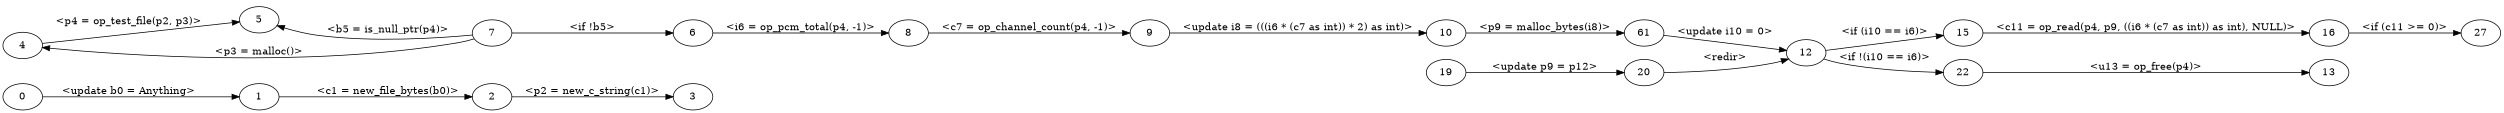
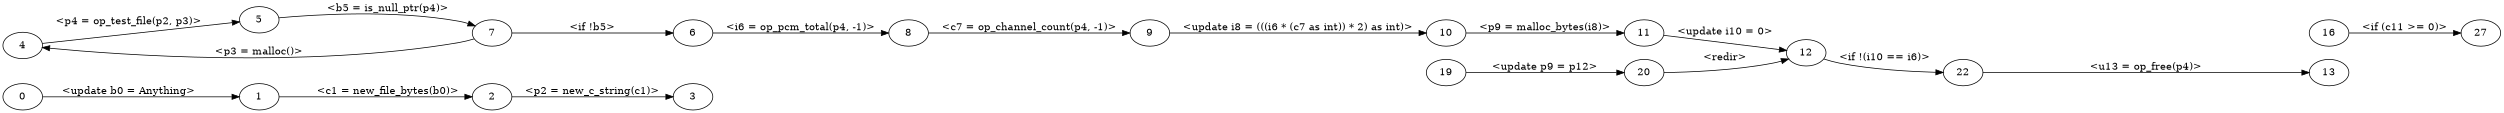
node "61": label "61" -> "11"
node "15": removed
edge "7" -> "5": reversed
